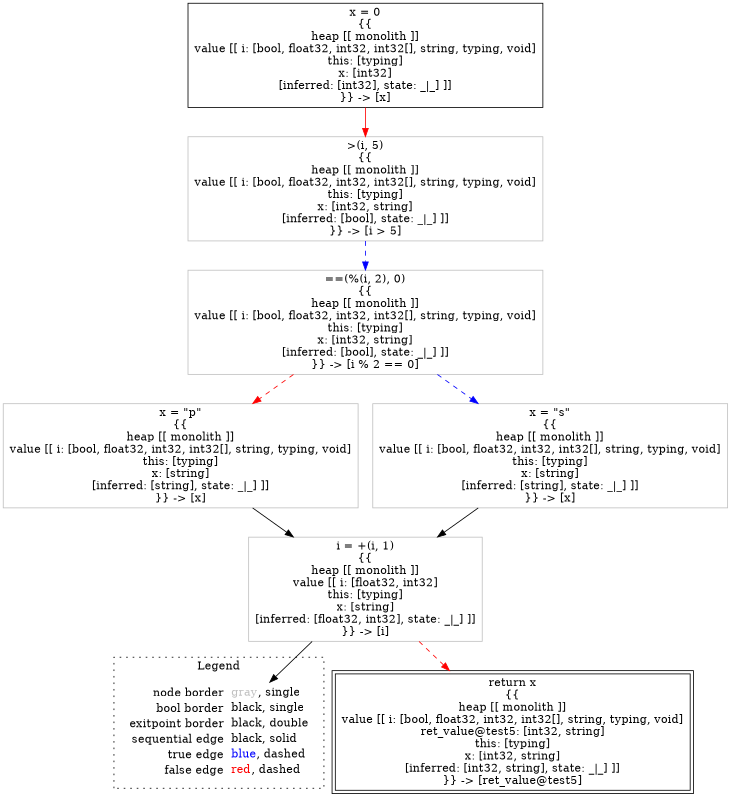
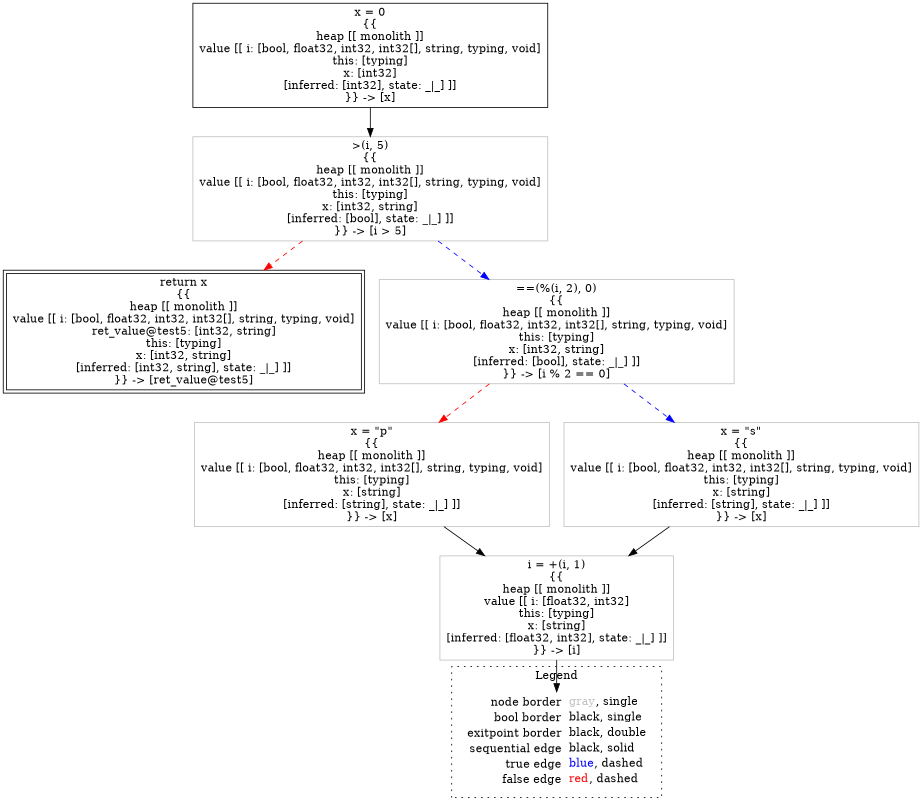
edge "x = 0" -> ">(i, 5)": color red -> black
edge "i = +(i, 1)" -> "return x": now ">(i, 5)" -> "return x"
